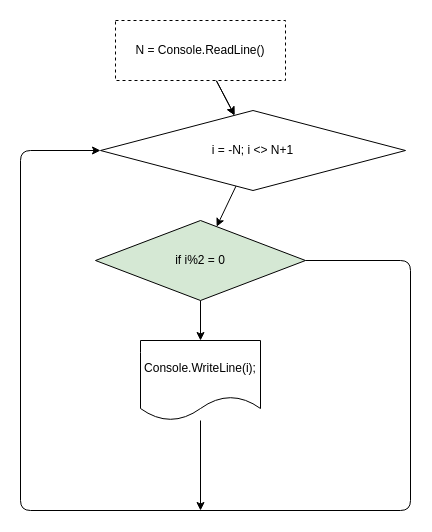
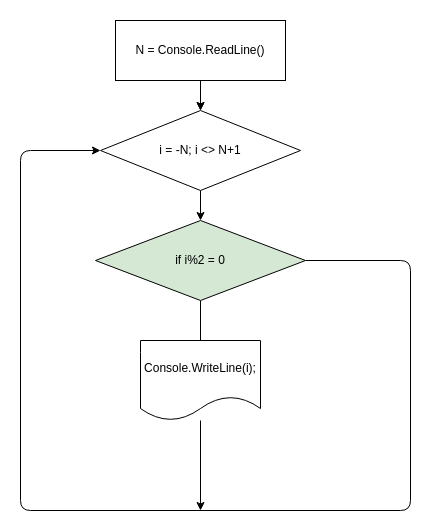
node "N = Console.ReadLine()": style dashed -> solid
node "i = -N; i <> N+1": size 305x80 -> 200x80
edge "if i%2 = 0" -> "Console.WriteLine(i);": arrowhead classic -> none
